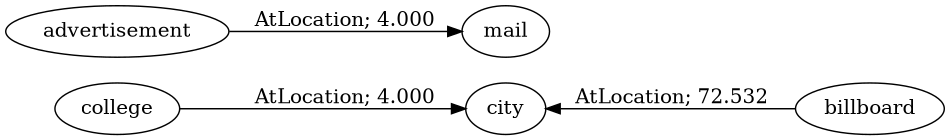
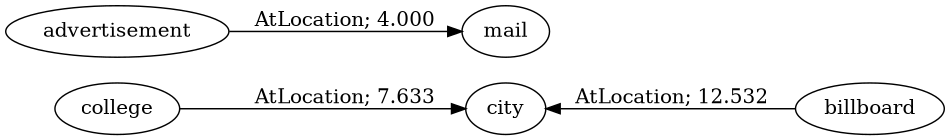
edge "college" -> "city": label "AtLocation; 4.000" -> "AtLocation; 7.633"
edge "billboard" -> "city": label "AtLocation; 72.532" -> "AtLocation; 12.532"
